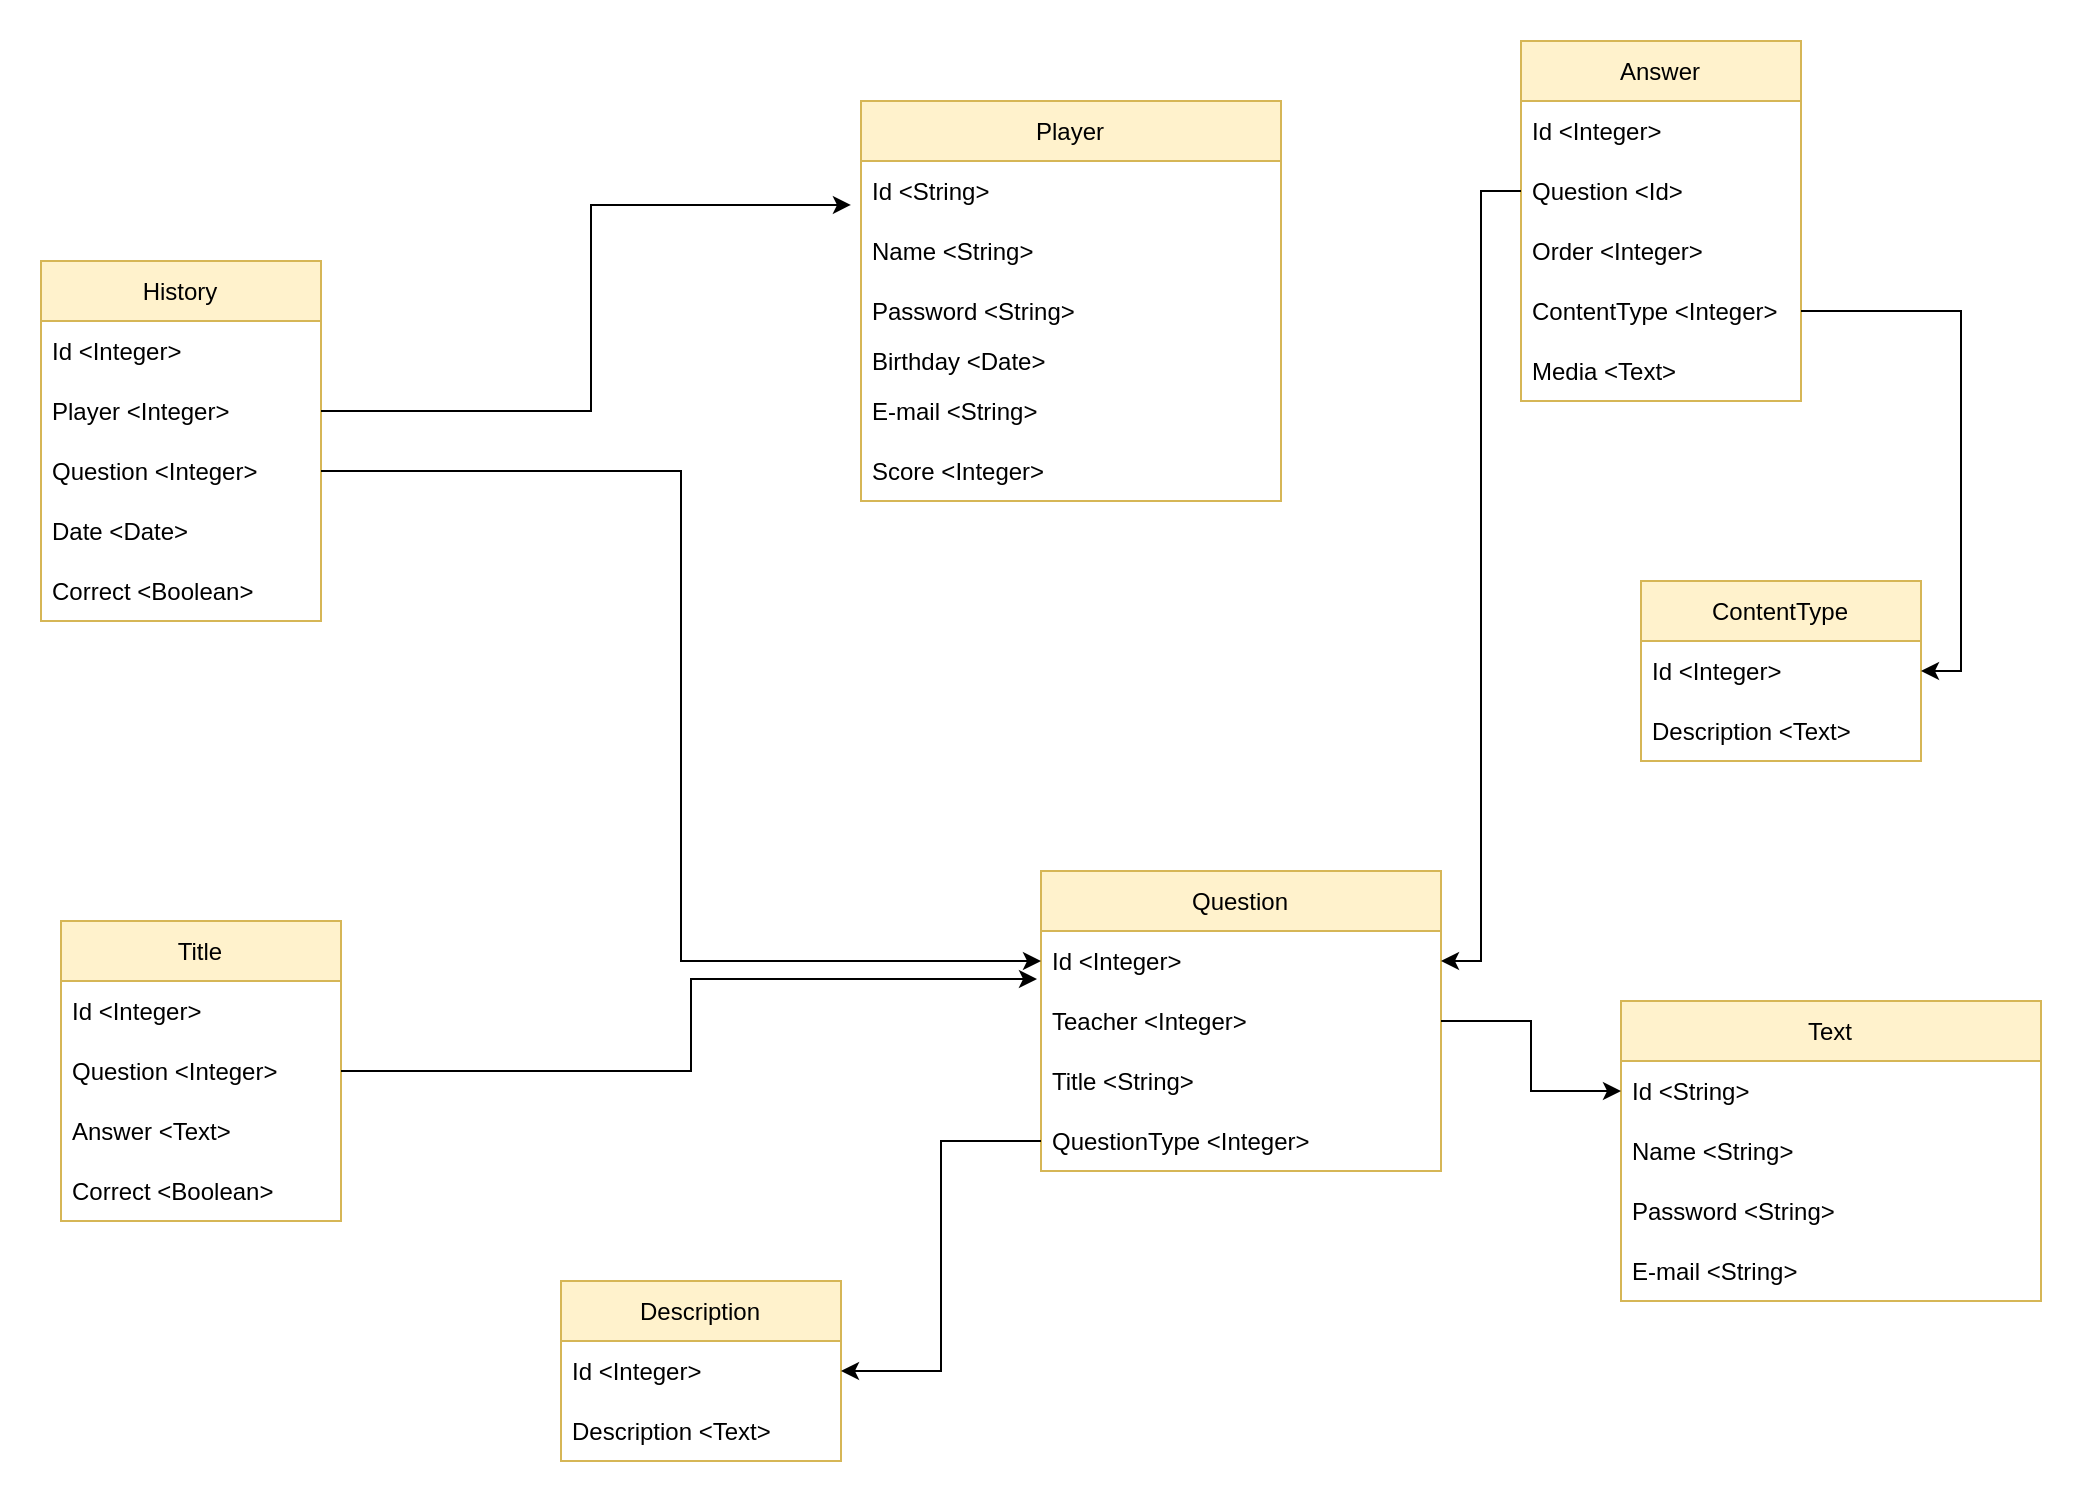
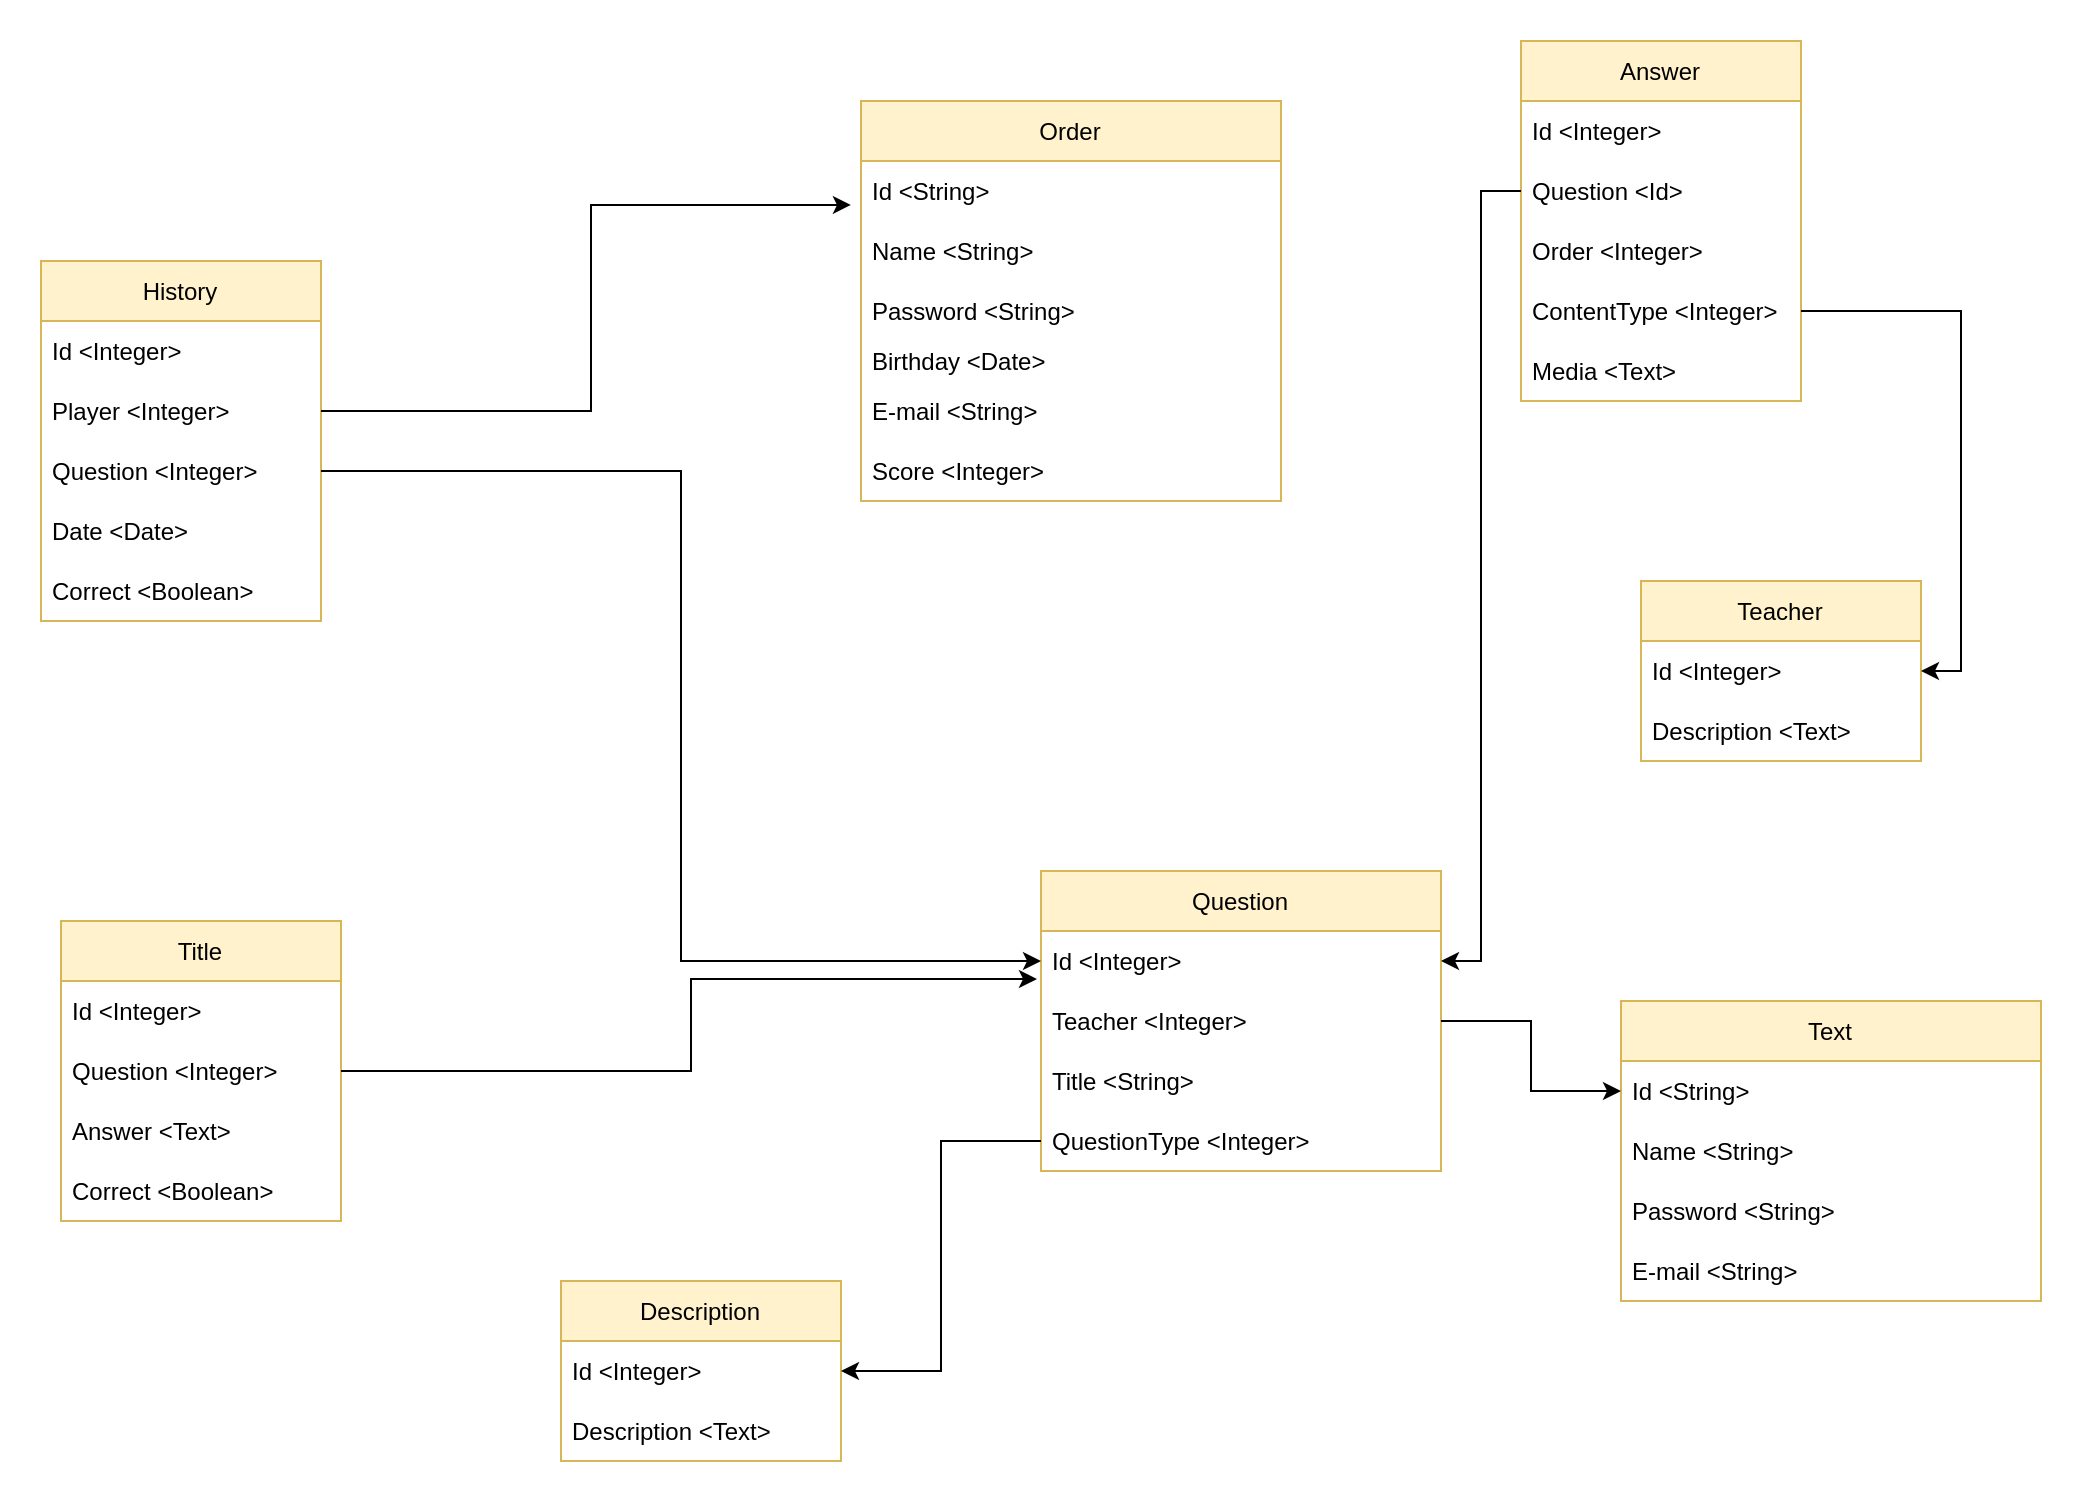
node "Player": label "Player" -> "Order"
node "ContentType": label "ContentType" -> "Teacher"
